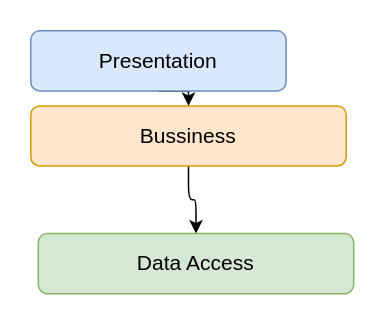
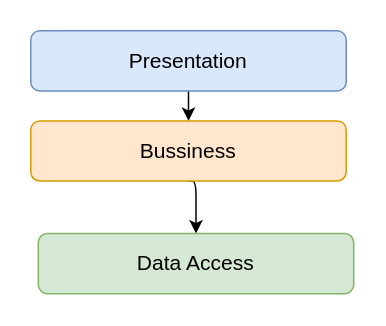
node "Presentation": size 255x60 -> 315x60
node "Bussiness": moved (188, 136) -> (188, 151)
